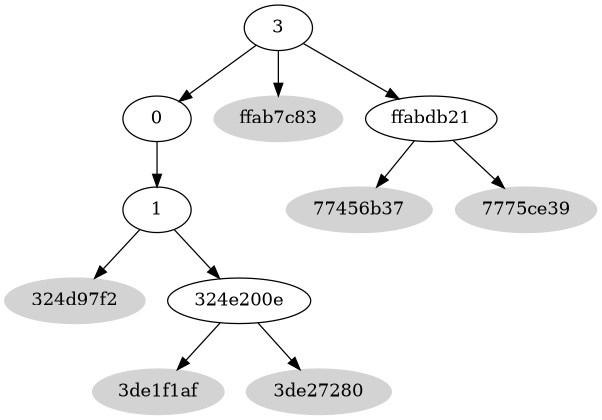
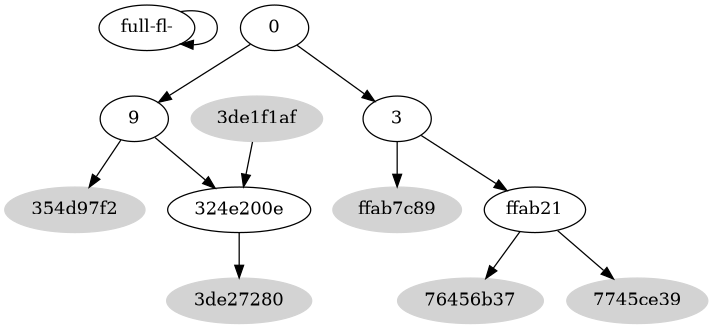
node "full-fl-": added
edge "3" -> "0": reversed
node "ffab7c83": label "ffab7c83" -> "ffab7c89"
node "ffabdb21": label "ffabdb21" -> "ffab21"
node "1": label "1" -> "9"
node "77456b37": label "77456b37" -> "76456b37"
node "7775ce39": label "7775ce39" -> "7745ce39"
node "324d97f2": label "324d97f2" -> "354d97f2"
edge "324e200e" -> "3de1f1af": reversed
